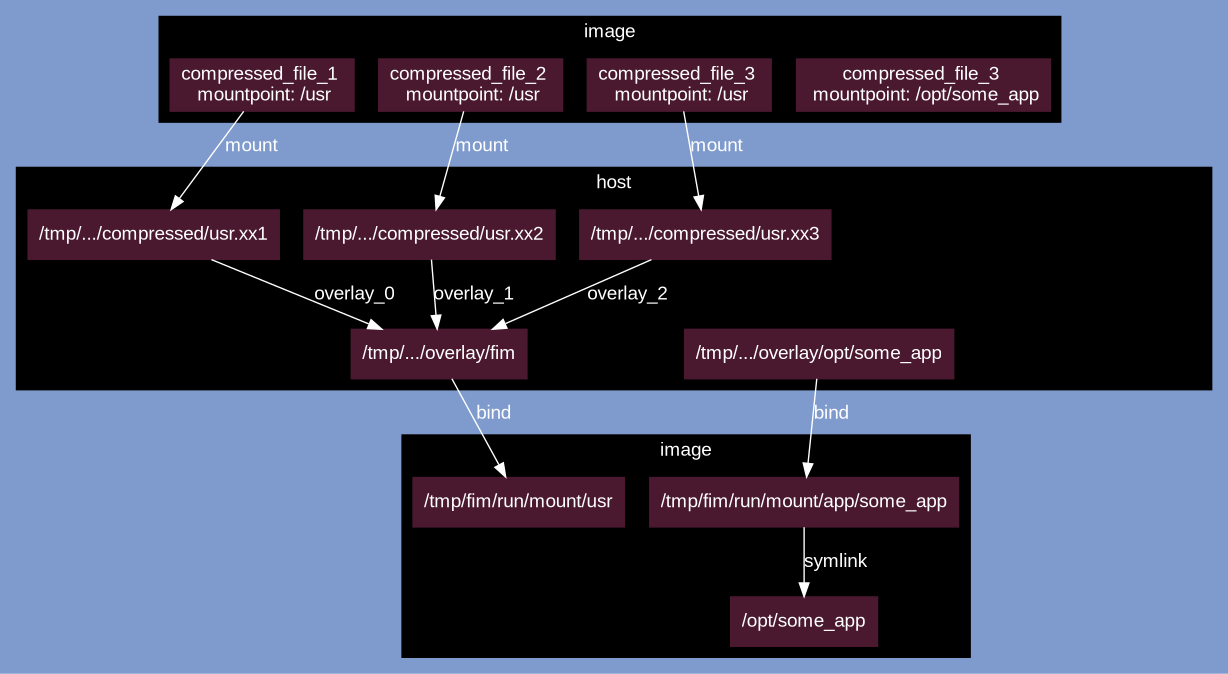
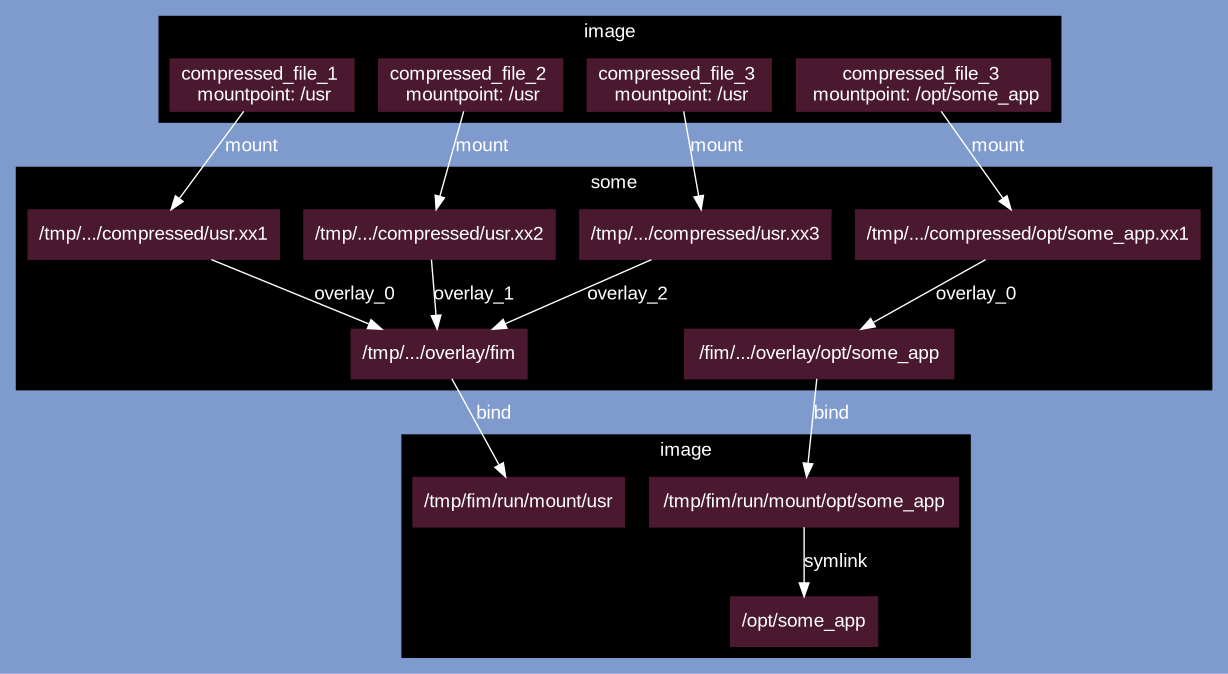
cluster "host": label "host" -> "some"
node "/tmp/.../compressed/opt/some_app.xx1": added
node "/tmp/.../overlay/opt/some_app": label "/tmp/.../overlay/opt/some_app" -> "/fim/.../overlay/opt/some_app"
node "/tmp/fim/run/mount/app/some_app": label "/tmp/fim/run/mount/app/some_app" -> "/tmp/fim/run/mount/opt/some_app"
